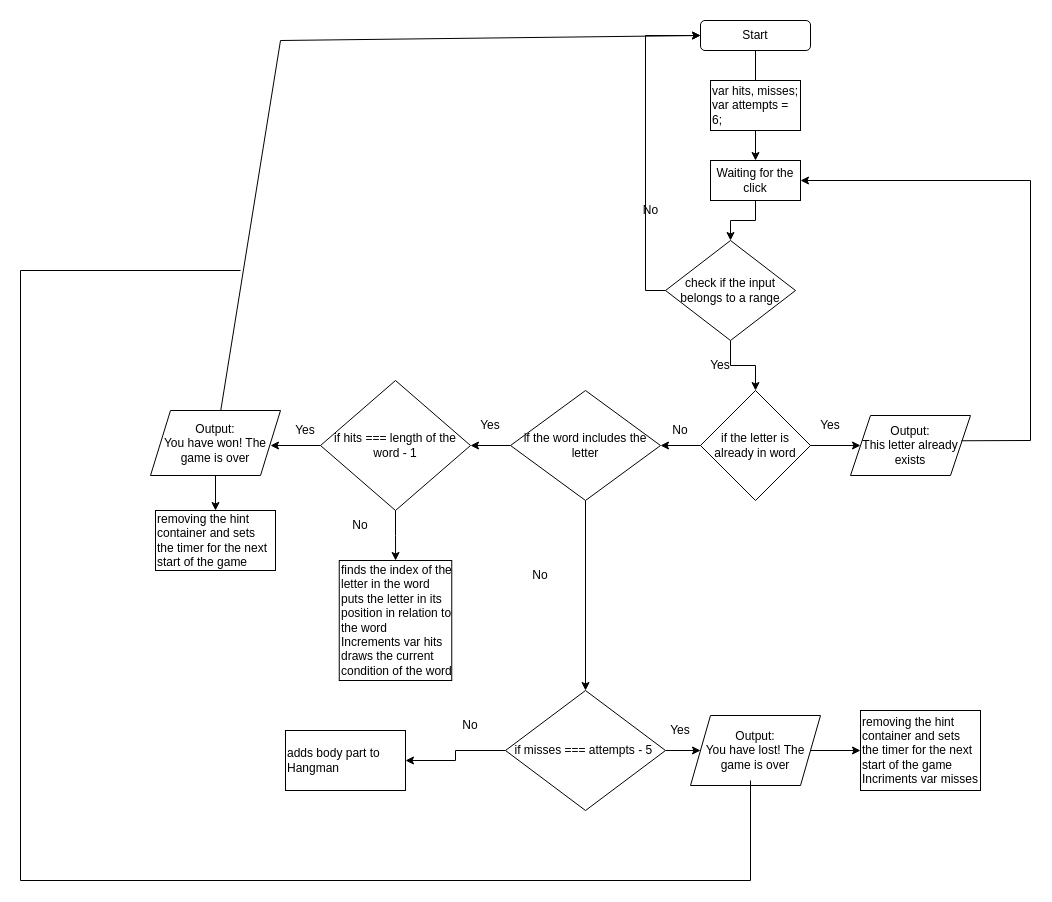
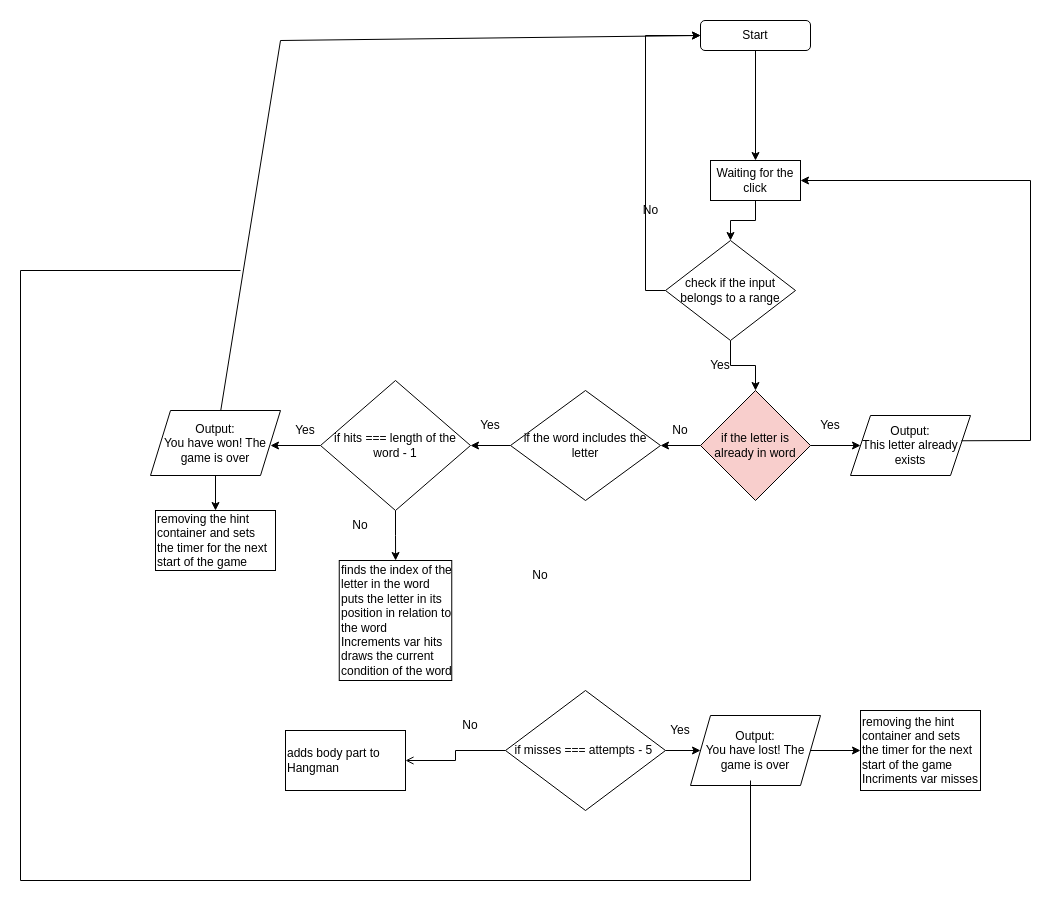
node "var hits, misses; var attempts = 6;": removed
node "if the letter is already in word": fillcolor #ffffff -> #f8cecc
edge "if the word includes the letter" -> "if misses === attempts - 5": removed
edge "if misses === attempts - 5" -> "adds body part to Hangman": arrowhead classic -> open
